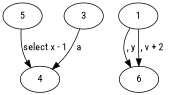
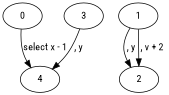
node "5": label "5" -> "0"
edge "3" -> "4": label " a " -> " , y "
node "6": label "6" -> "2"
